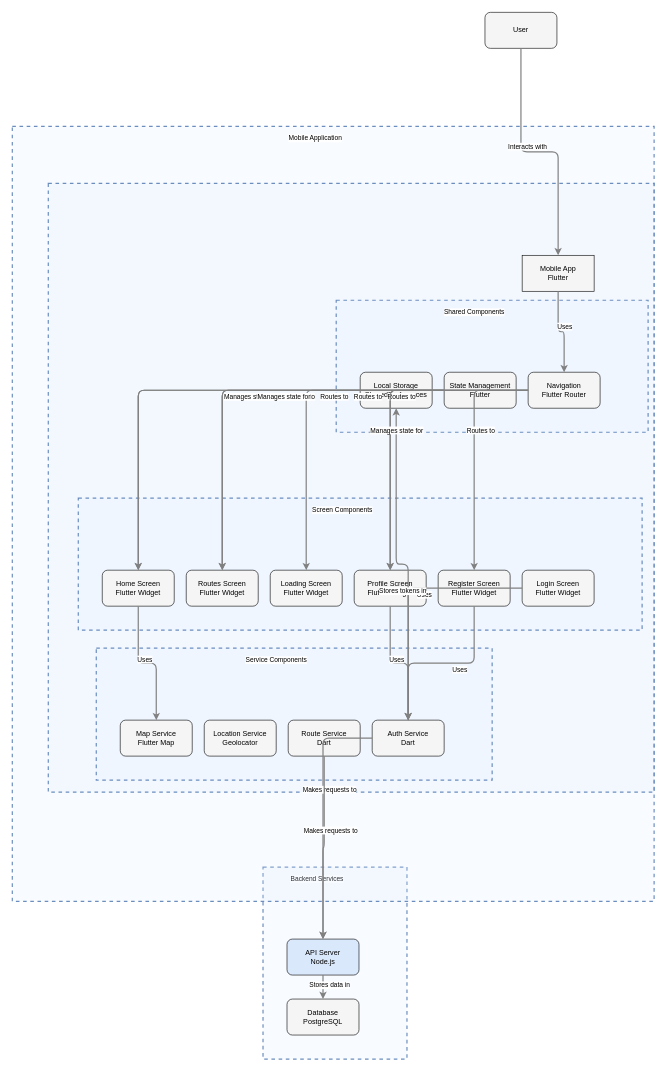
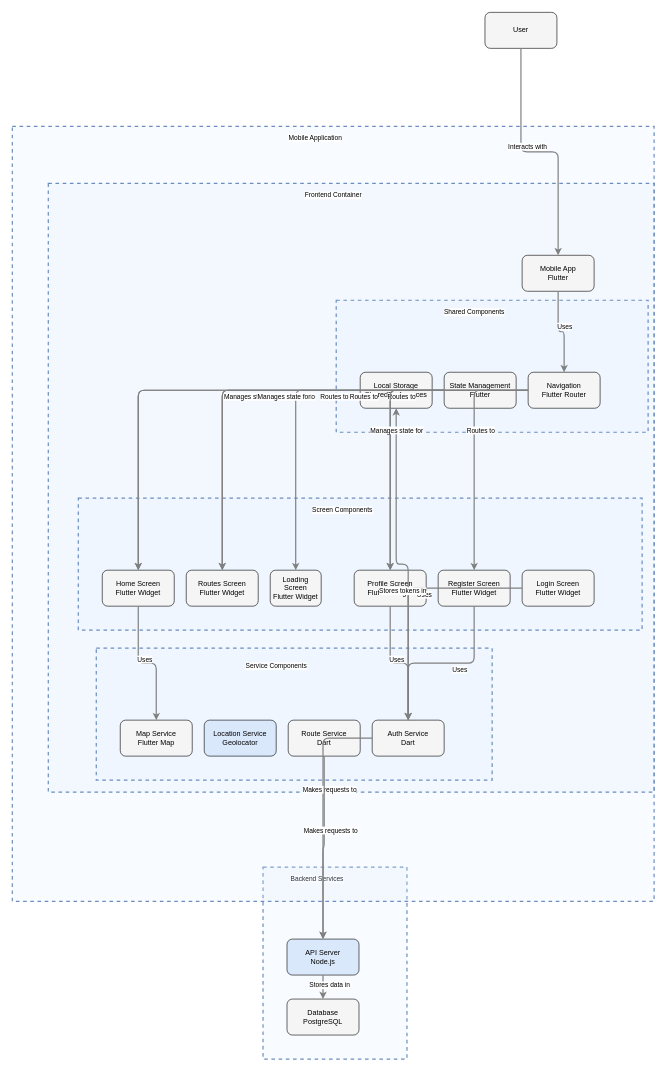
node "Frontend Container": added
node "Mobile App Flutter": shape rectangle -> rounded rectangle
node "Loading Screen Flutter Widget": size 72x36 -> 51x36
node "Service Components": moved (276, 660) -> (276, 666)
node "Location Service Geolocator": fillcolor #f5f5f5 -> #dae8fc
